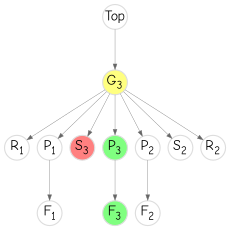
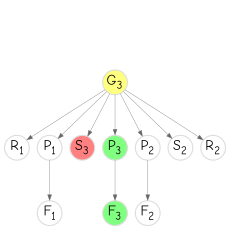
node "Top": removed
